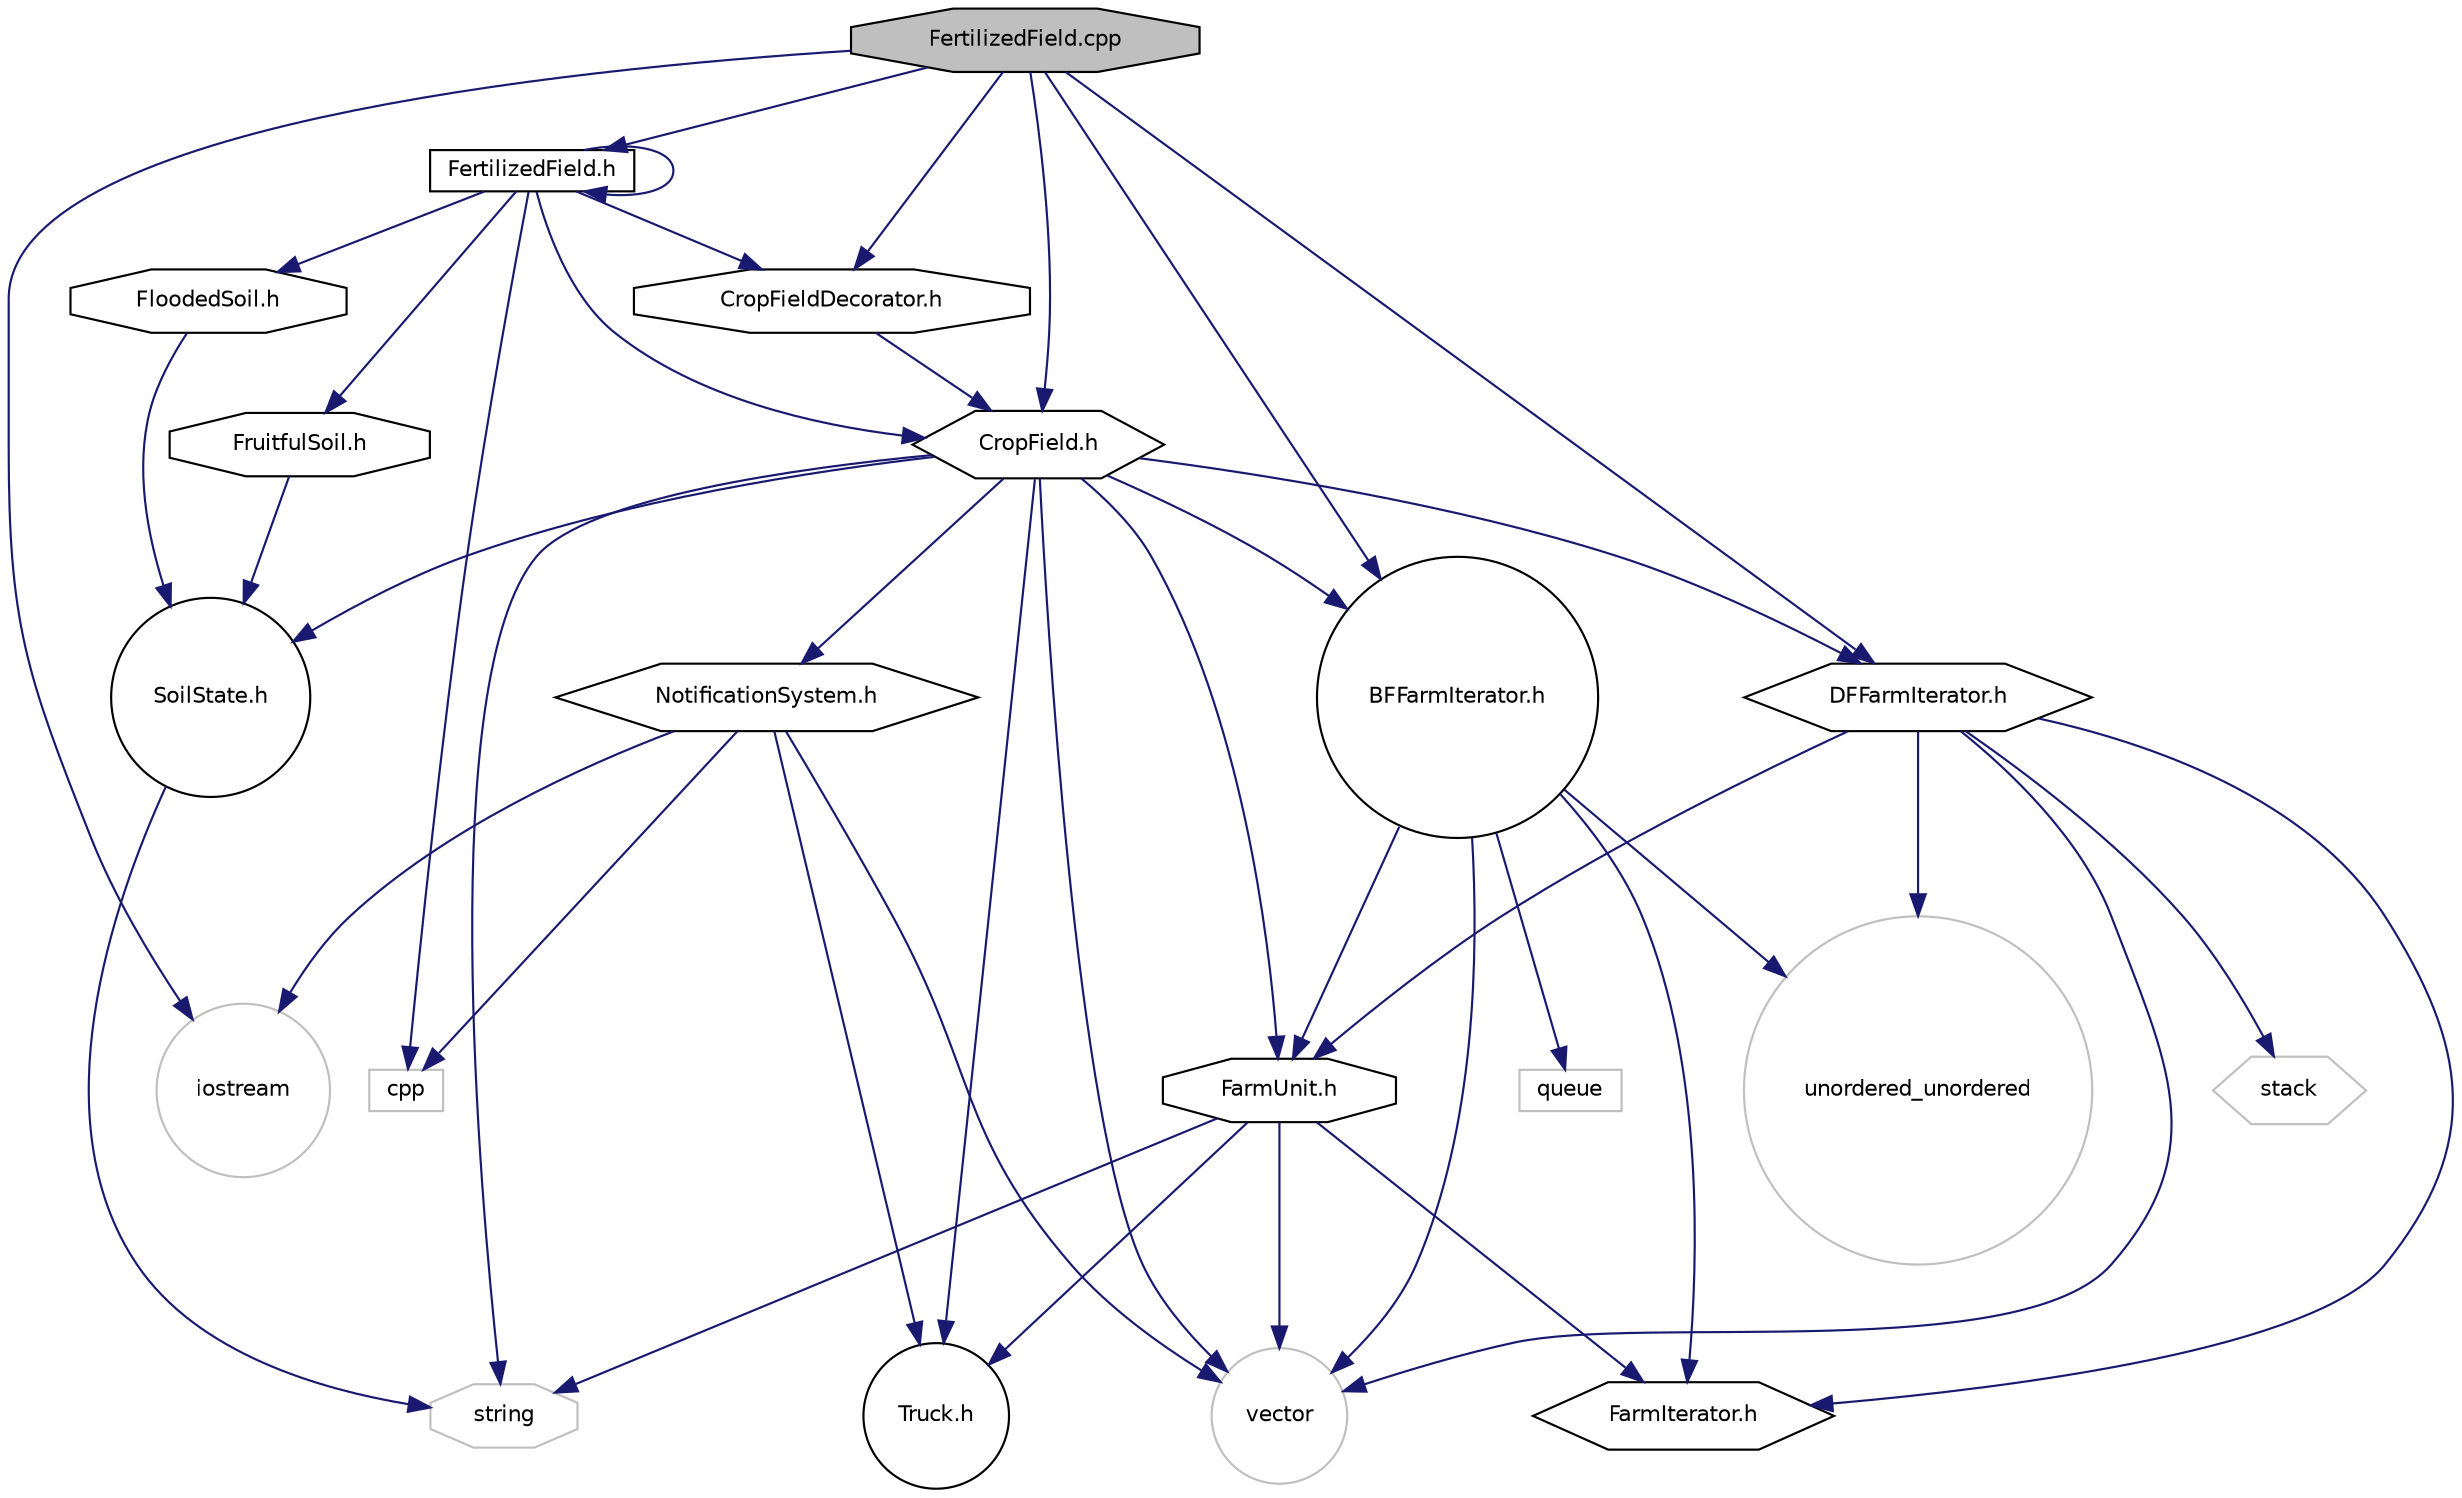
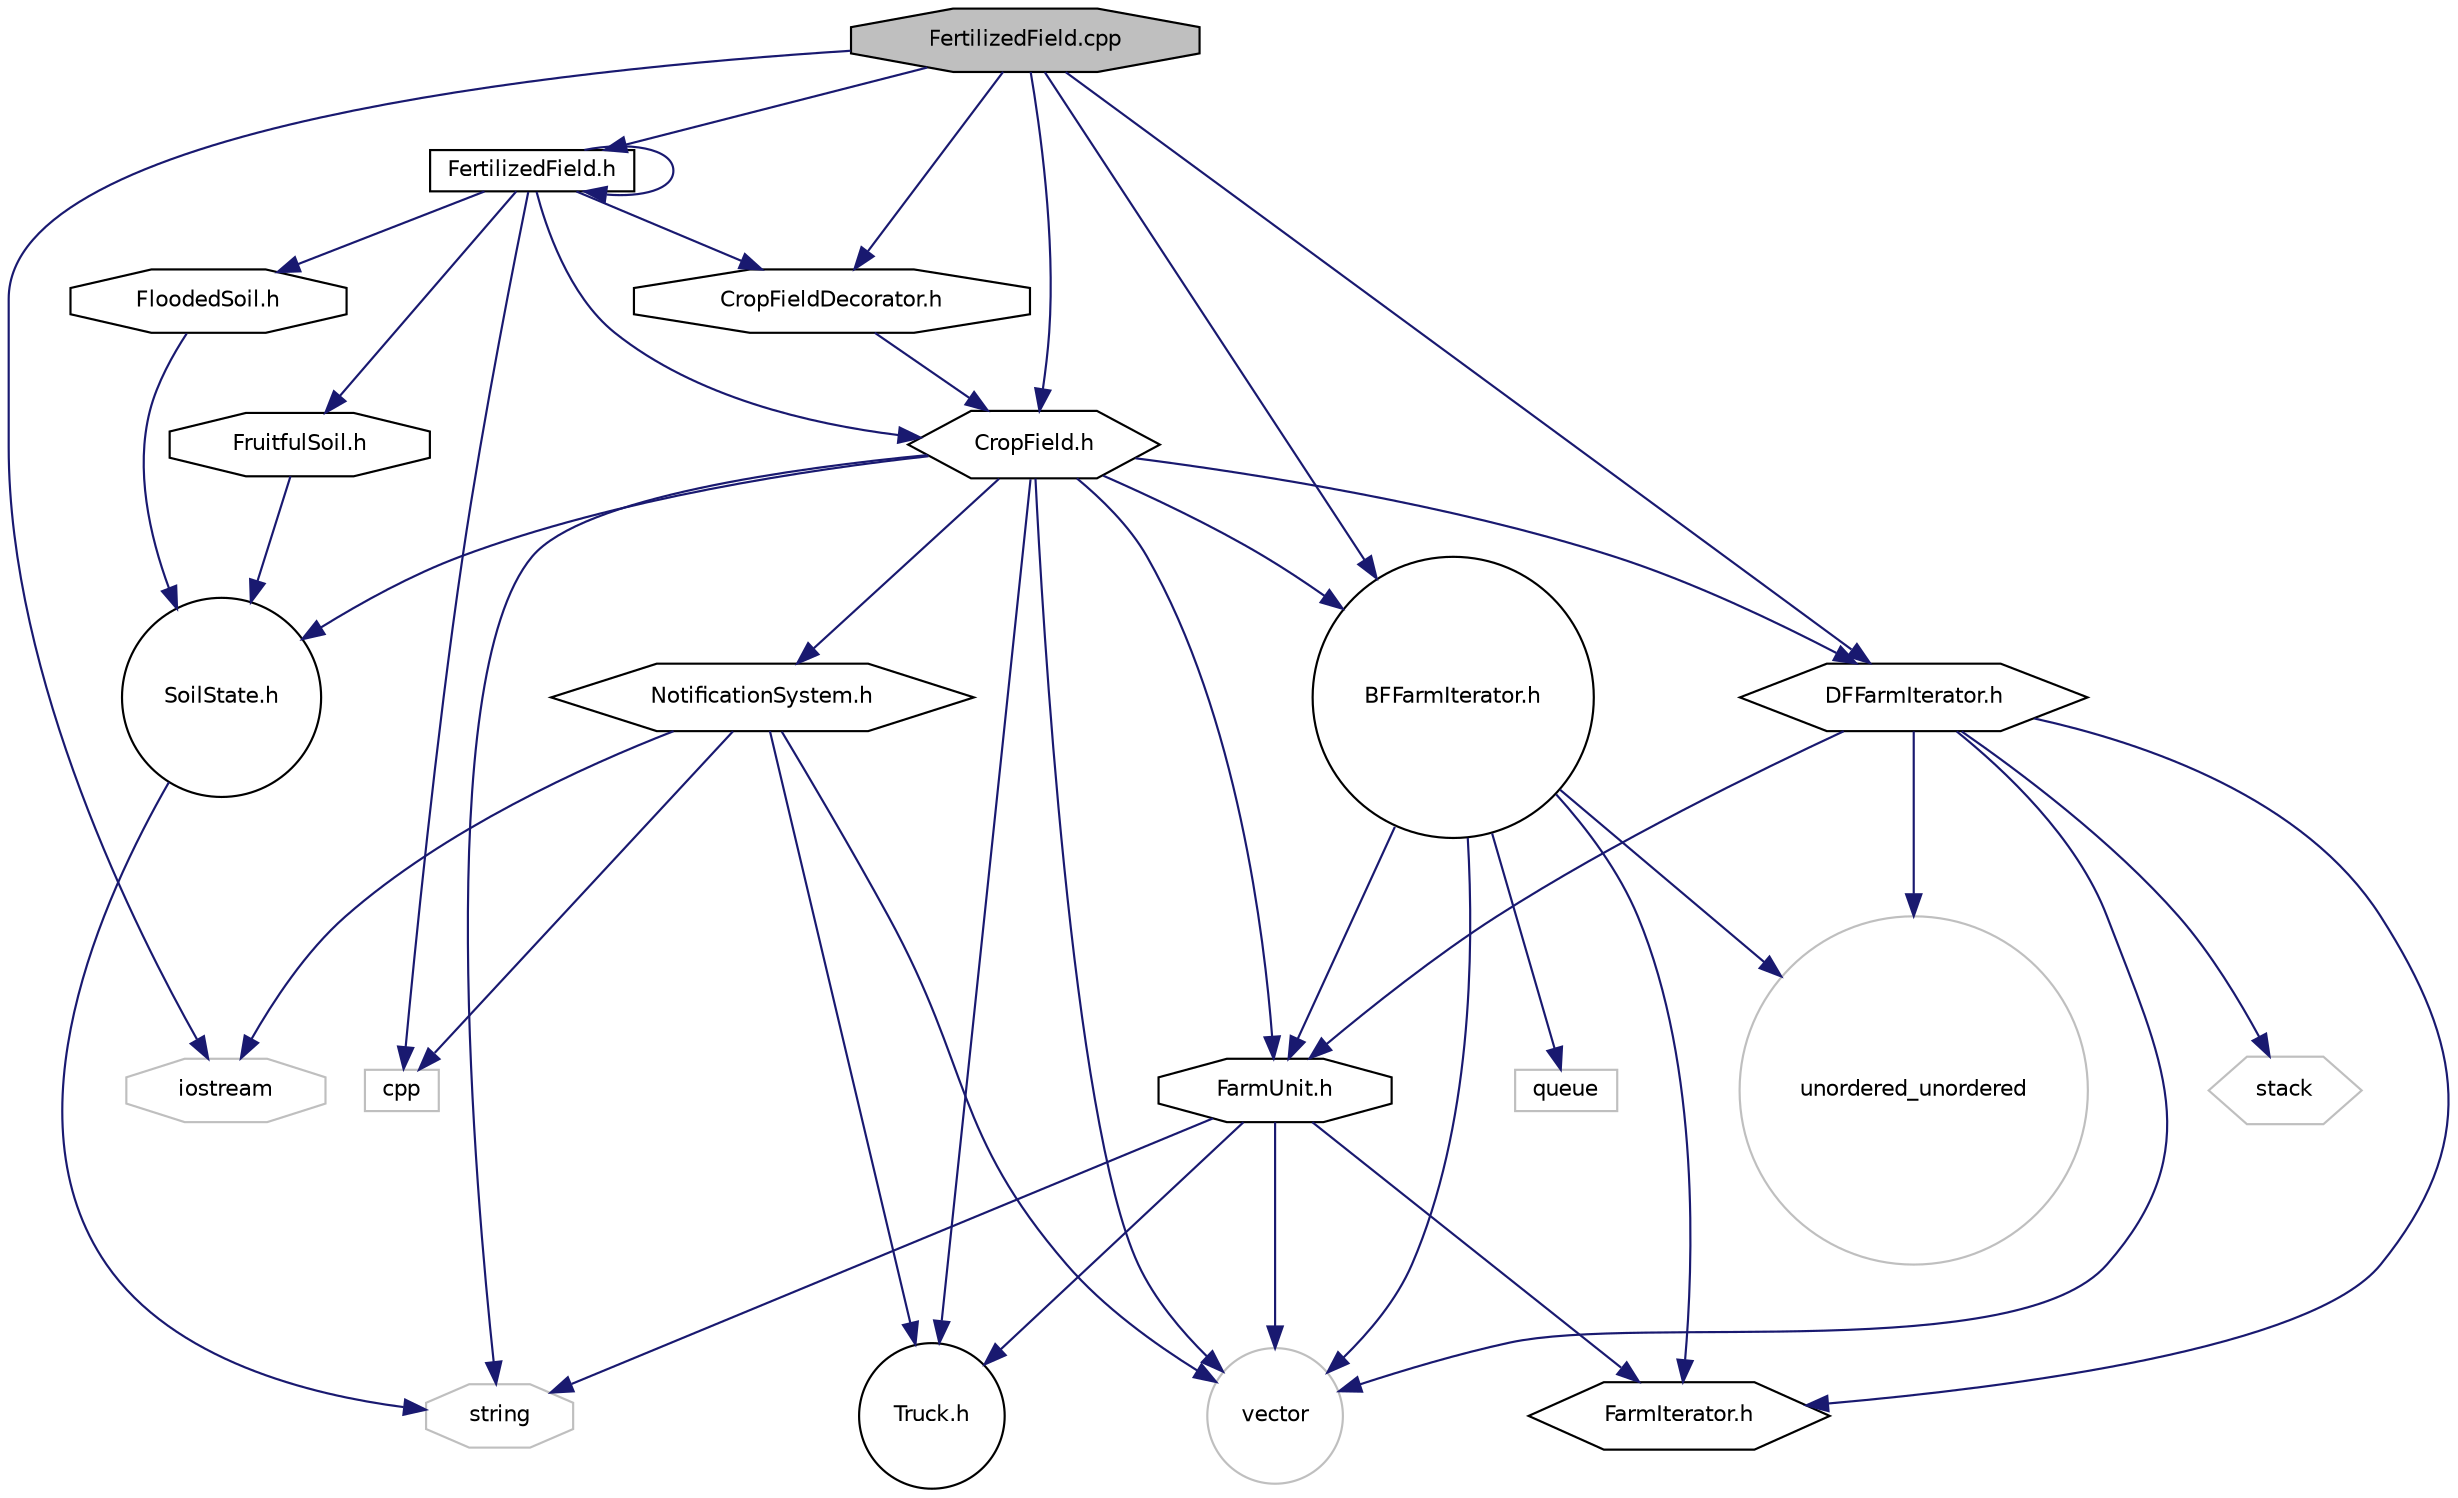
node "iostream": shape circle -> octagon
